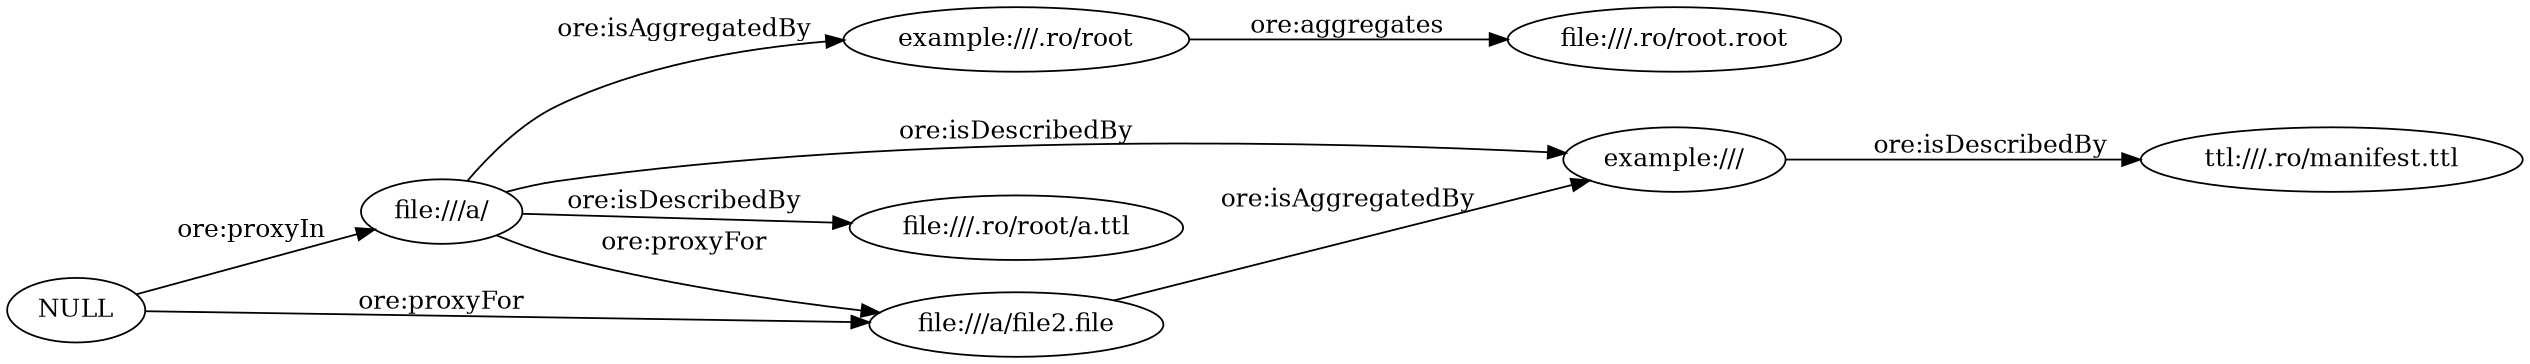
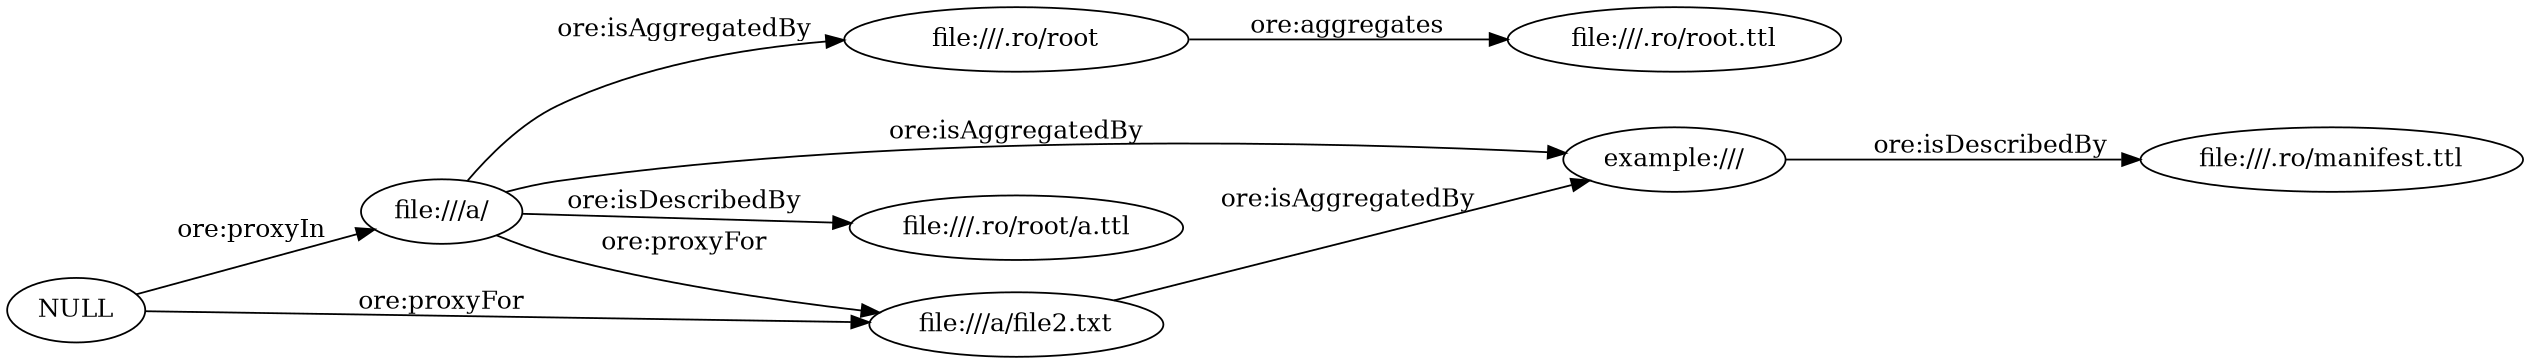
node "example:///.ro/root": label "example:///.ro/root" -> "file:///.ro/root"
node "file:///.ro/root.root": label "file:///.ro/root.root" -> "file:///.ro/root.ttl"
edge "file:///a/" -> "example:///": label "ore:isDescribedBy" -> "ore:isAggregatedBy"
node "ttl:///.ro/manifest.ttl": label "ttl:///.ro/manifest.ttl" -> "file:///.ro/manifest.ttl"
node "file:///a/file2.file": label "file:///a/file2.file" -> "file:///a/file2.txt"
